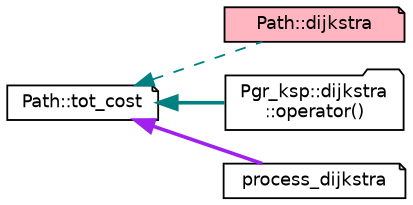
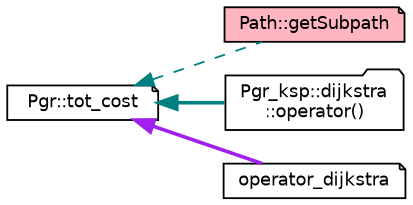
node "Path::dijkstra": label "Path::dijkstra" -> "Path::getSubpath"
node "Path::tot_cost": label "Path::tot_cost" -> "Pgr::tot_cost"
node "process_dijkstra": label "process_dijkstra" -> "operator_dijkstra"
